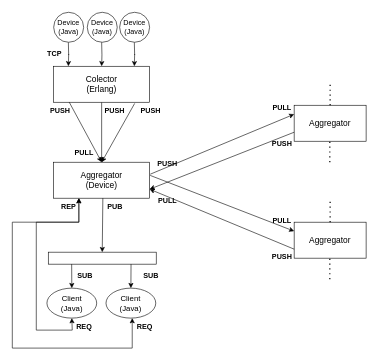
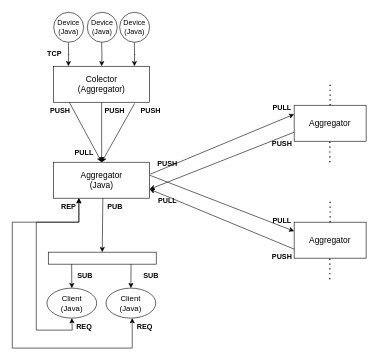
node "Colector (Erlang)": label "Colector (Erlang)" -> "Colector (Aggregator)"
node "Aggregator(Device)": label "Aggregator(Device)" -> "Aggregator(Java)"
